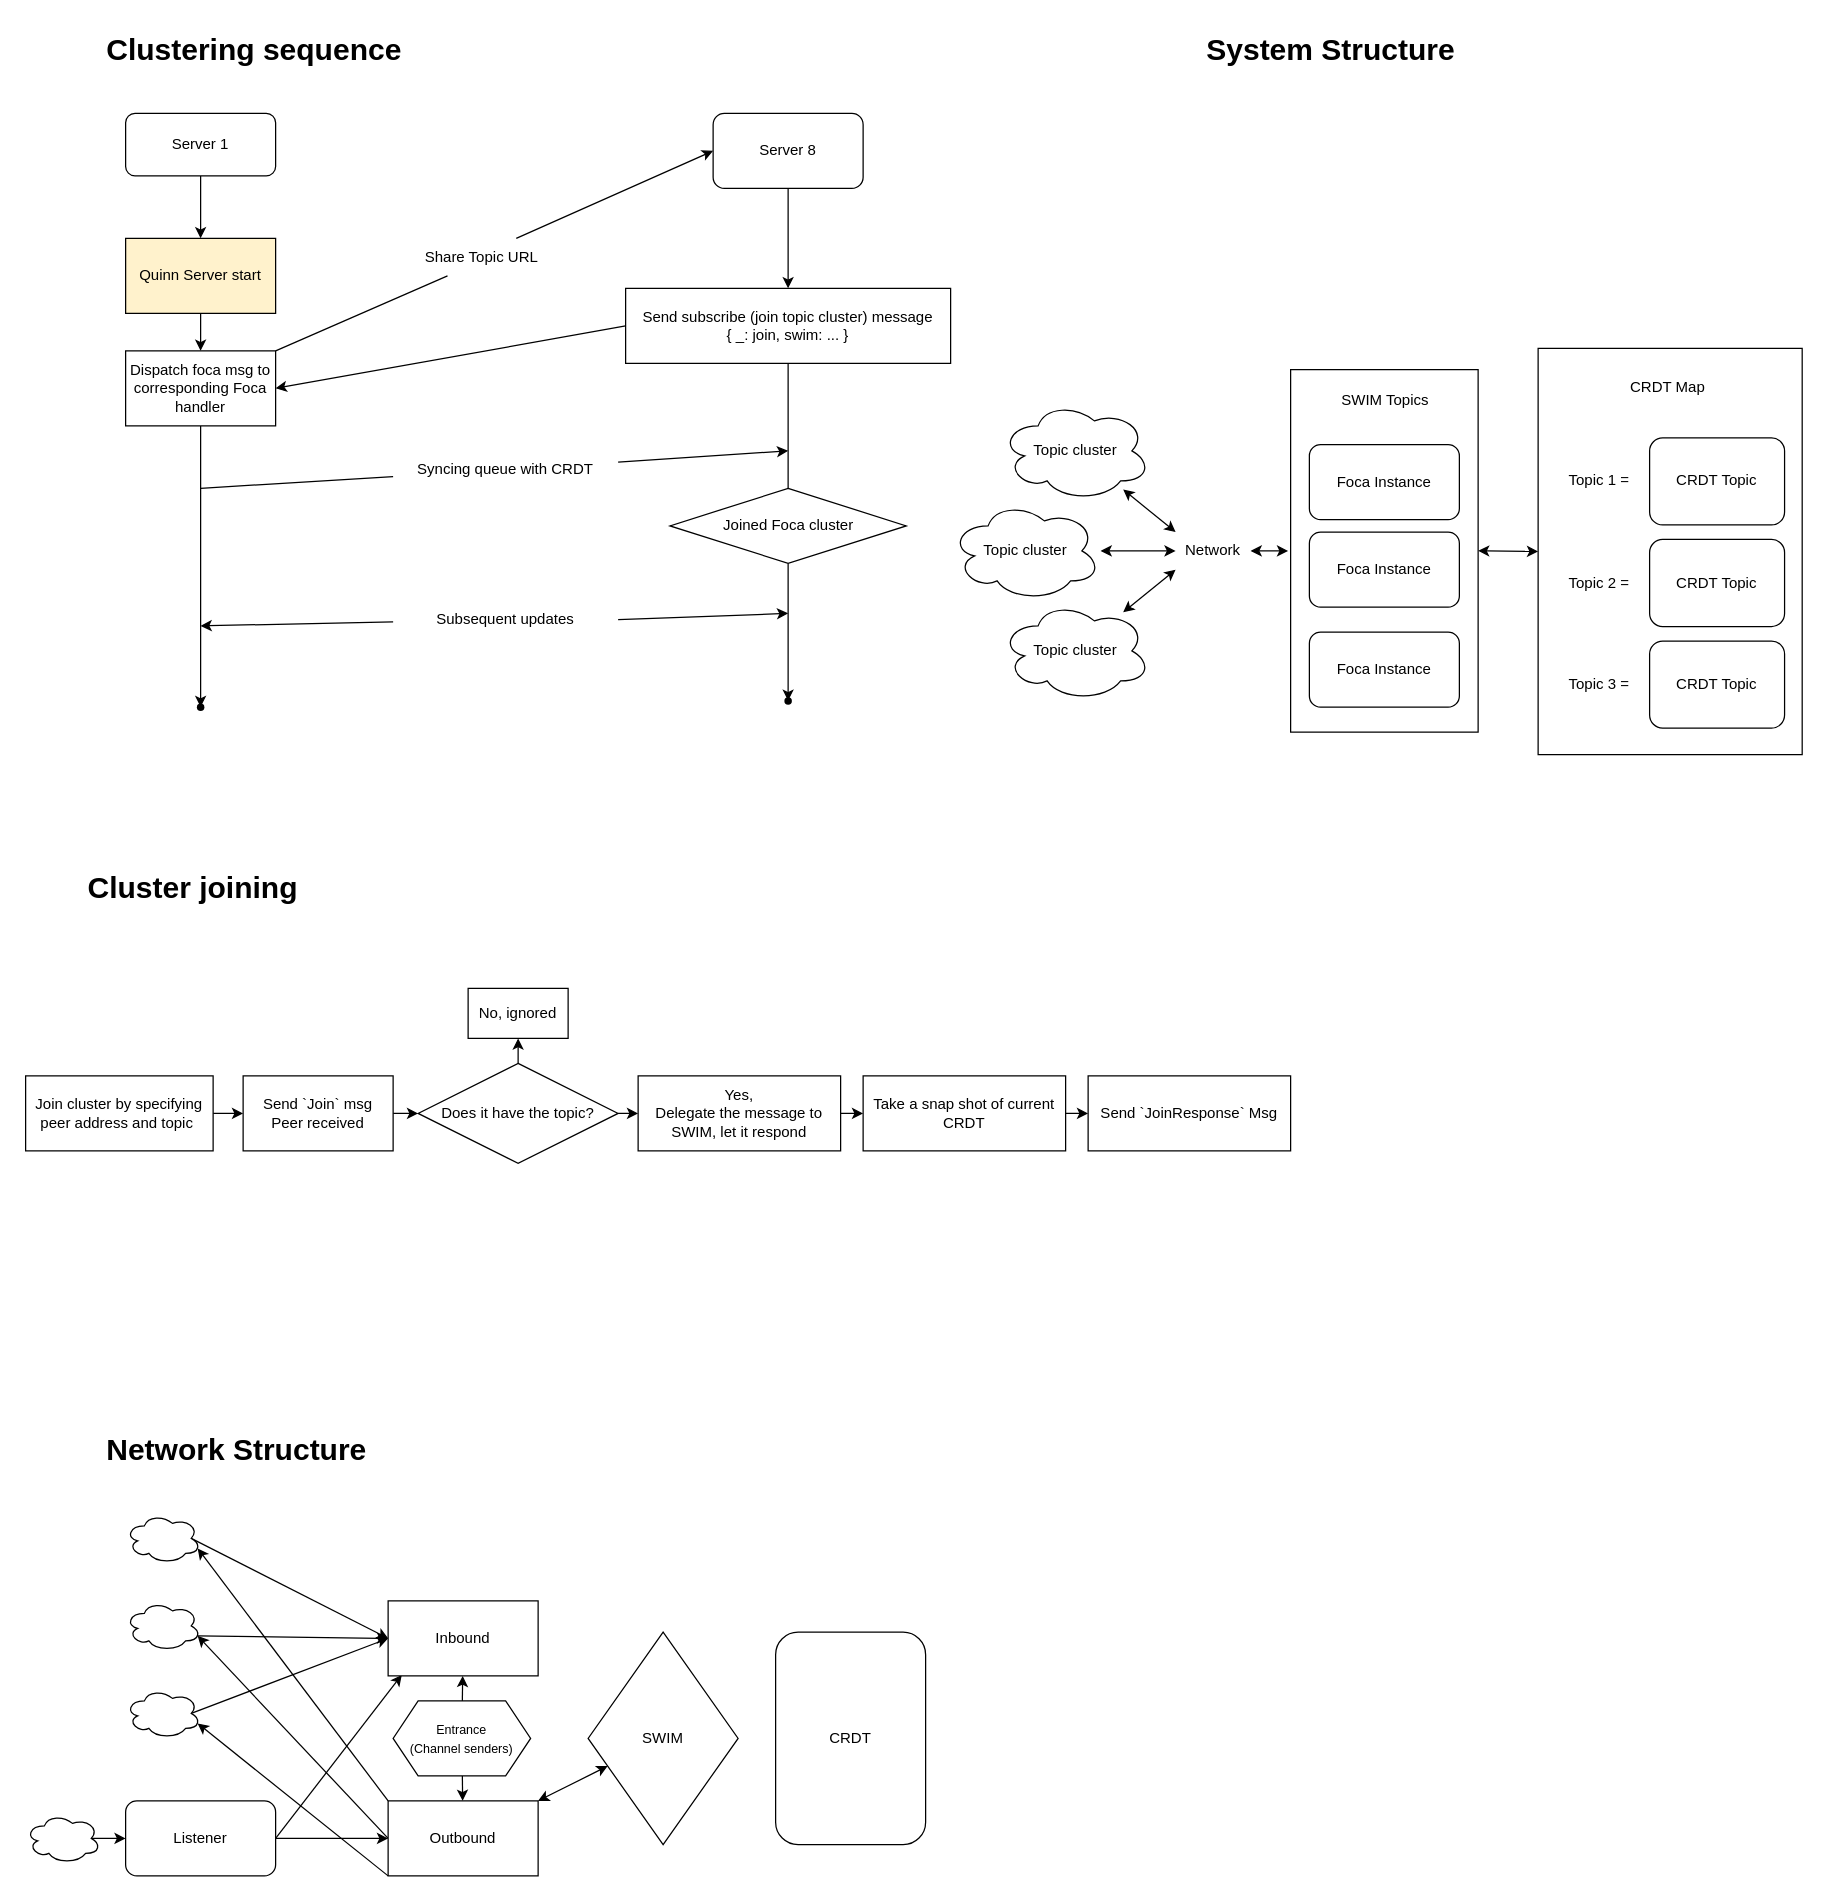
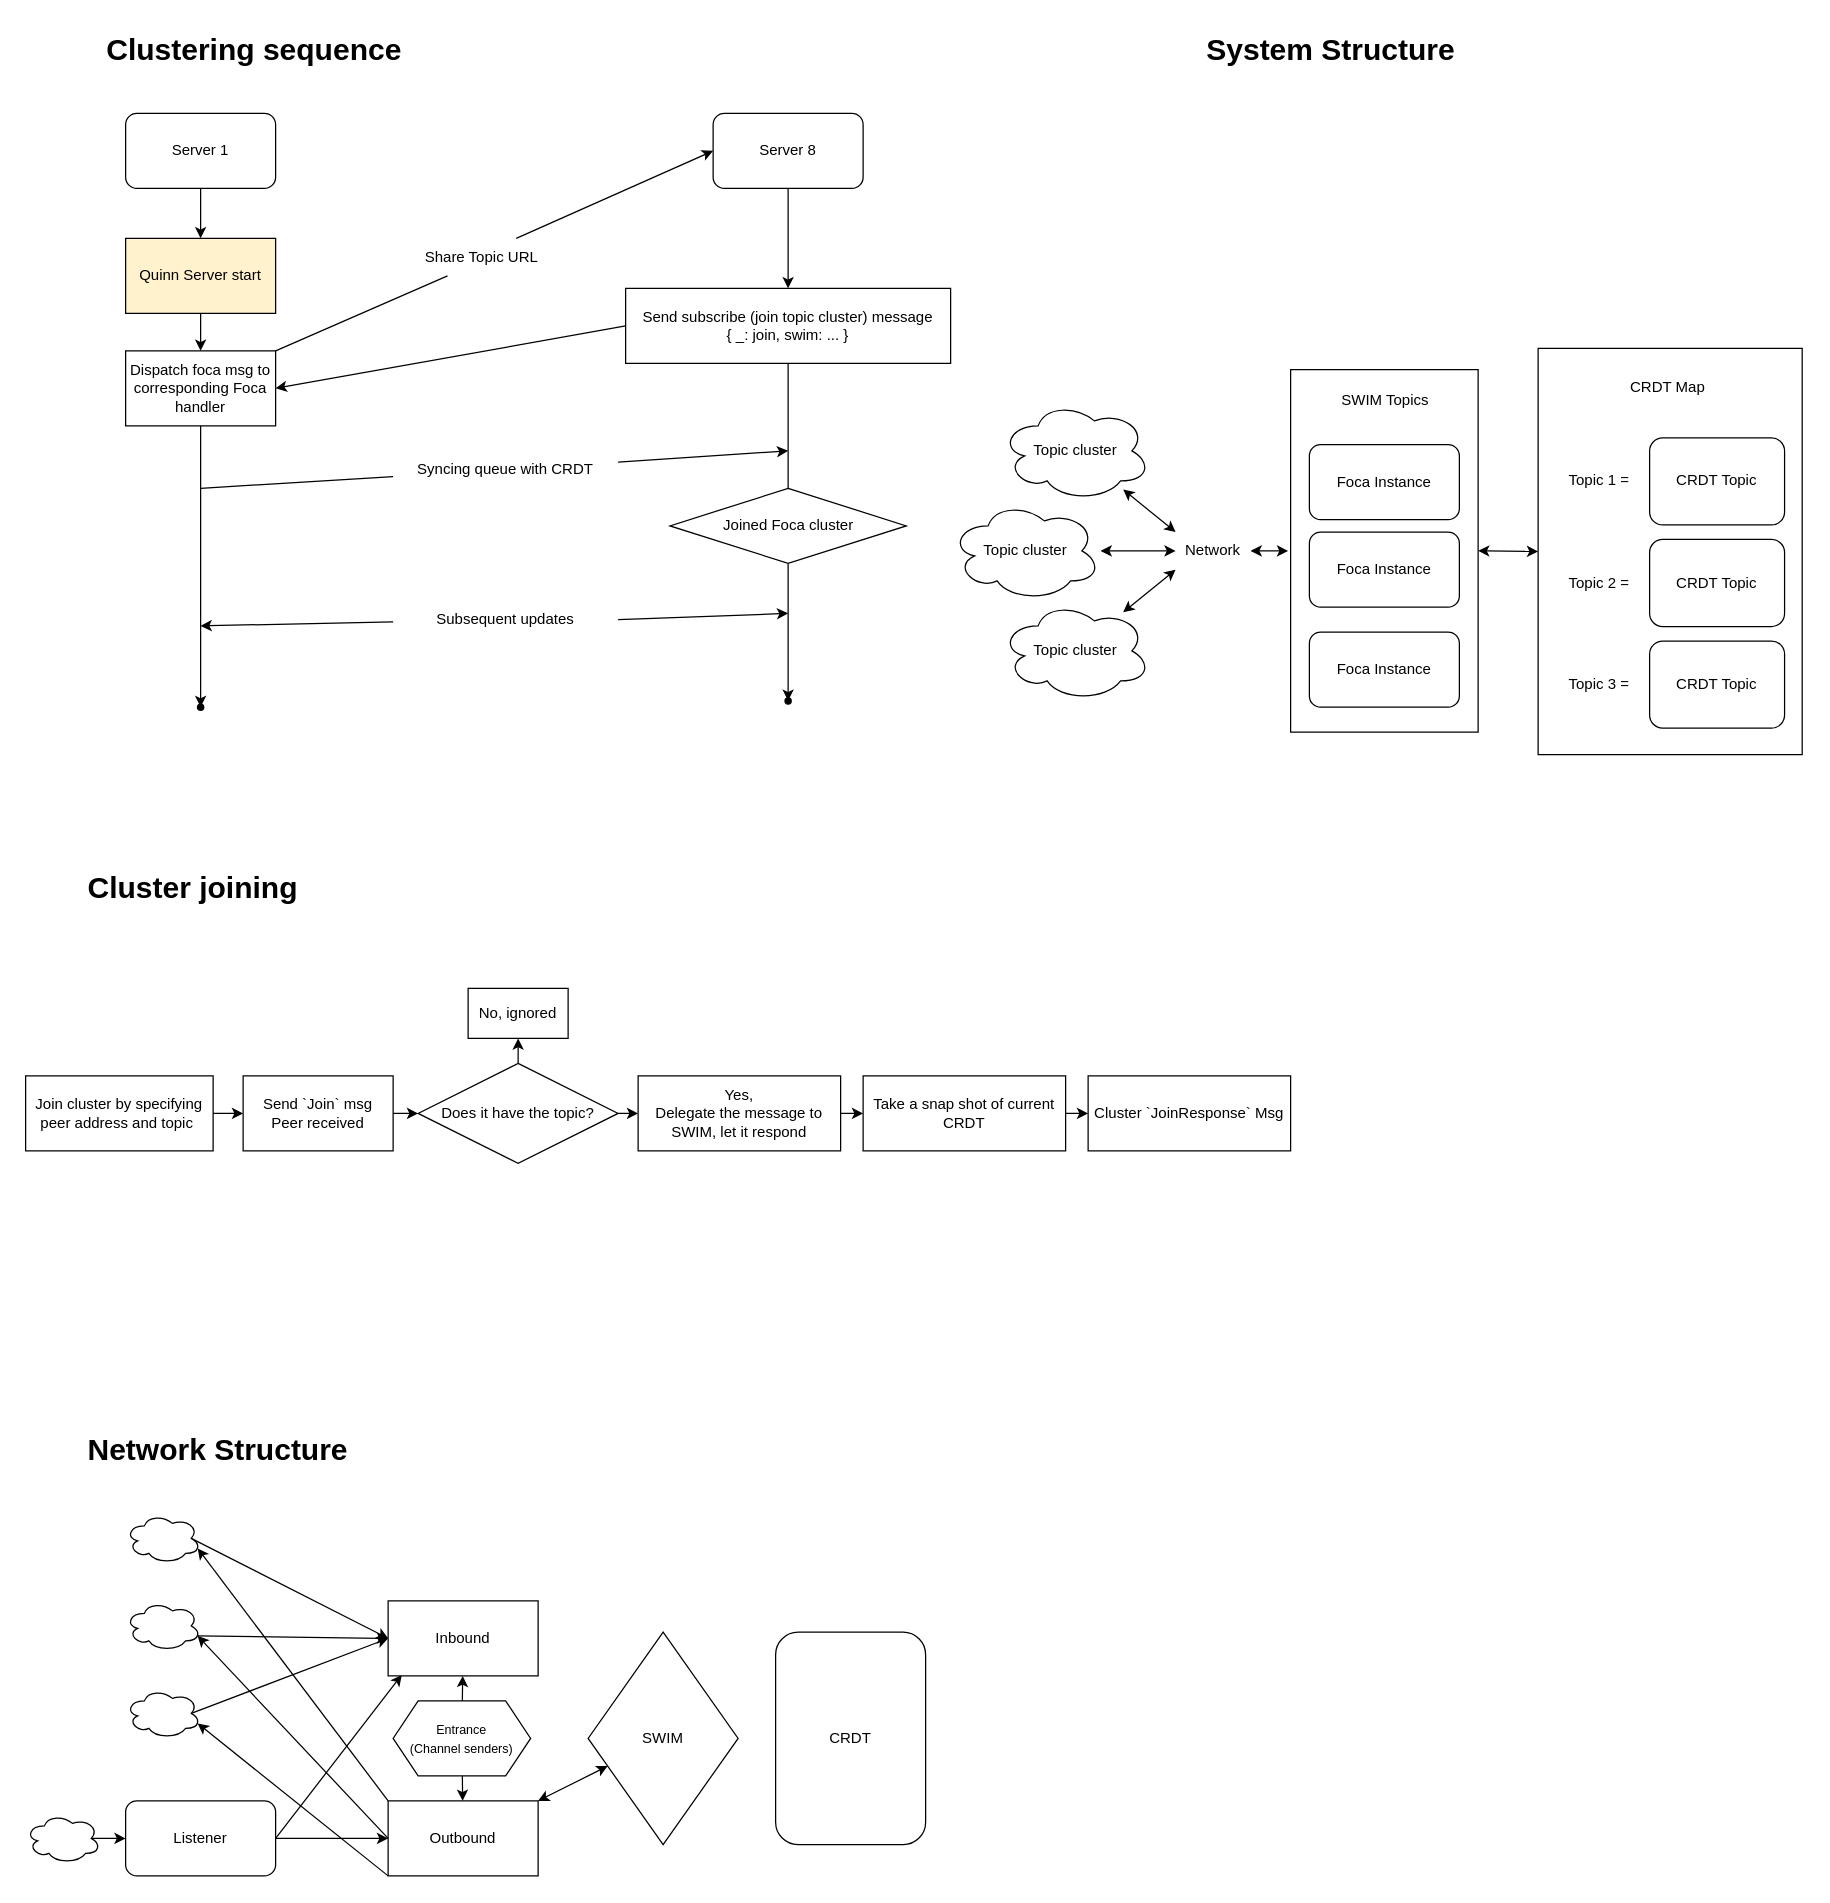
node "Server 1": size 150x63 -> 150x75
node "Send `JoinResponse` Msg": label "Send `JoinResponse` Msg" -> "Cluster `JoinResponse` Msg"
node "Network Structure": moved (344, 1457) -> (326, 1457)
